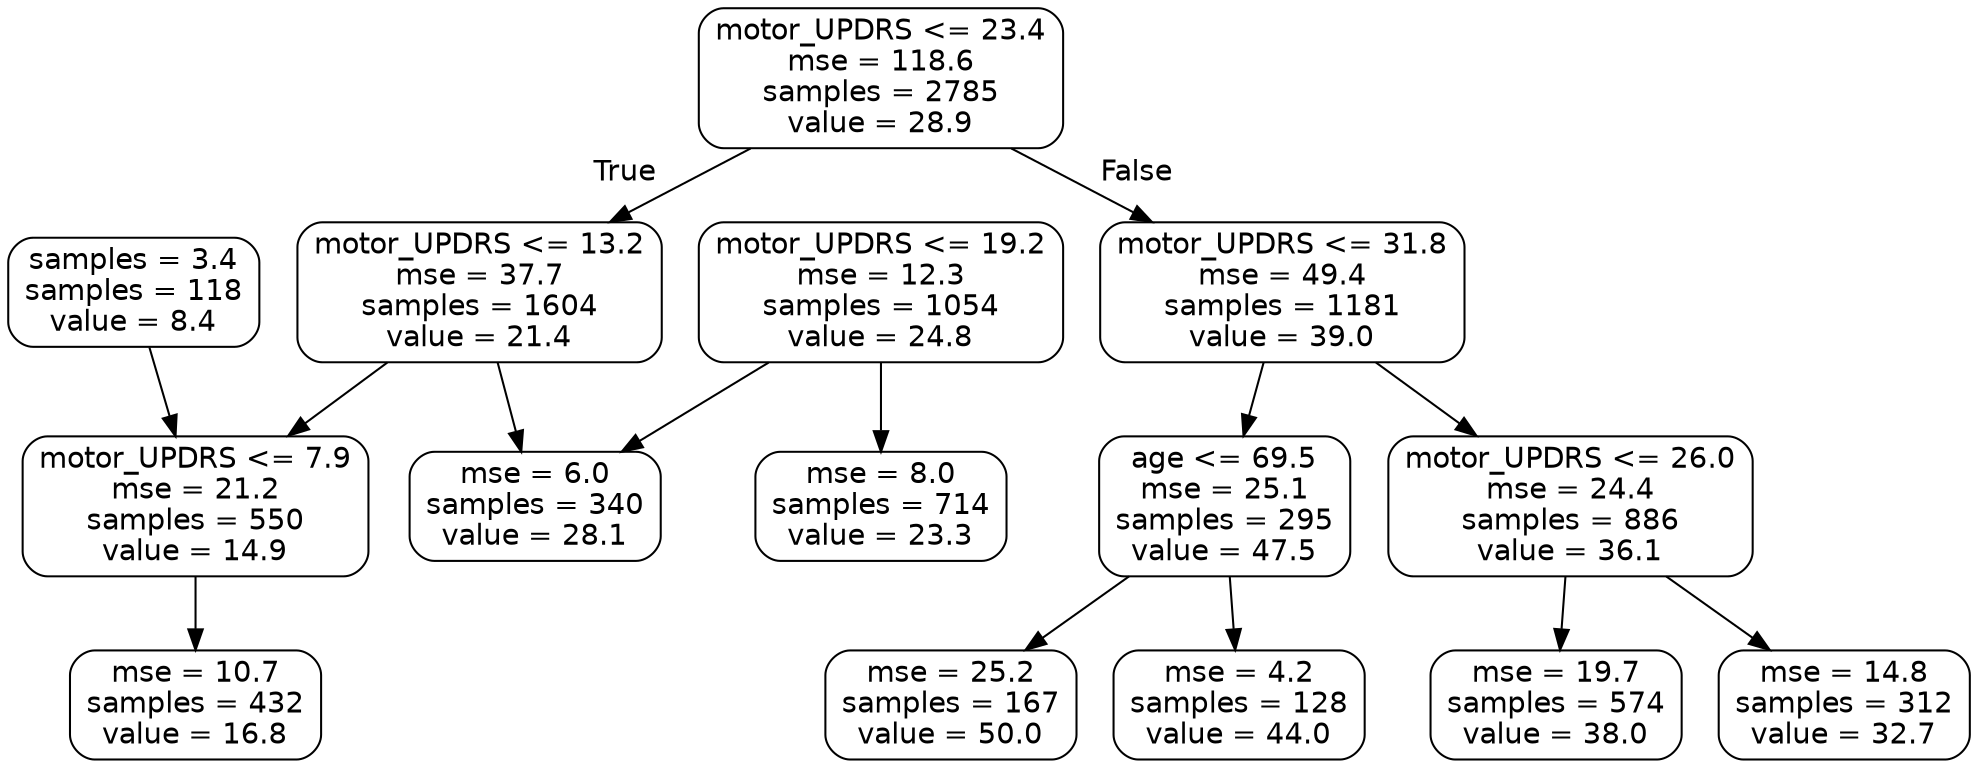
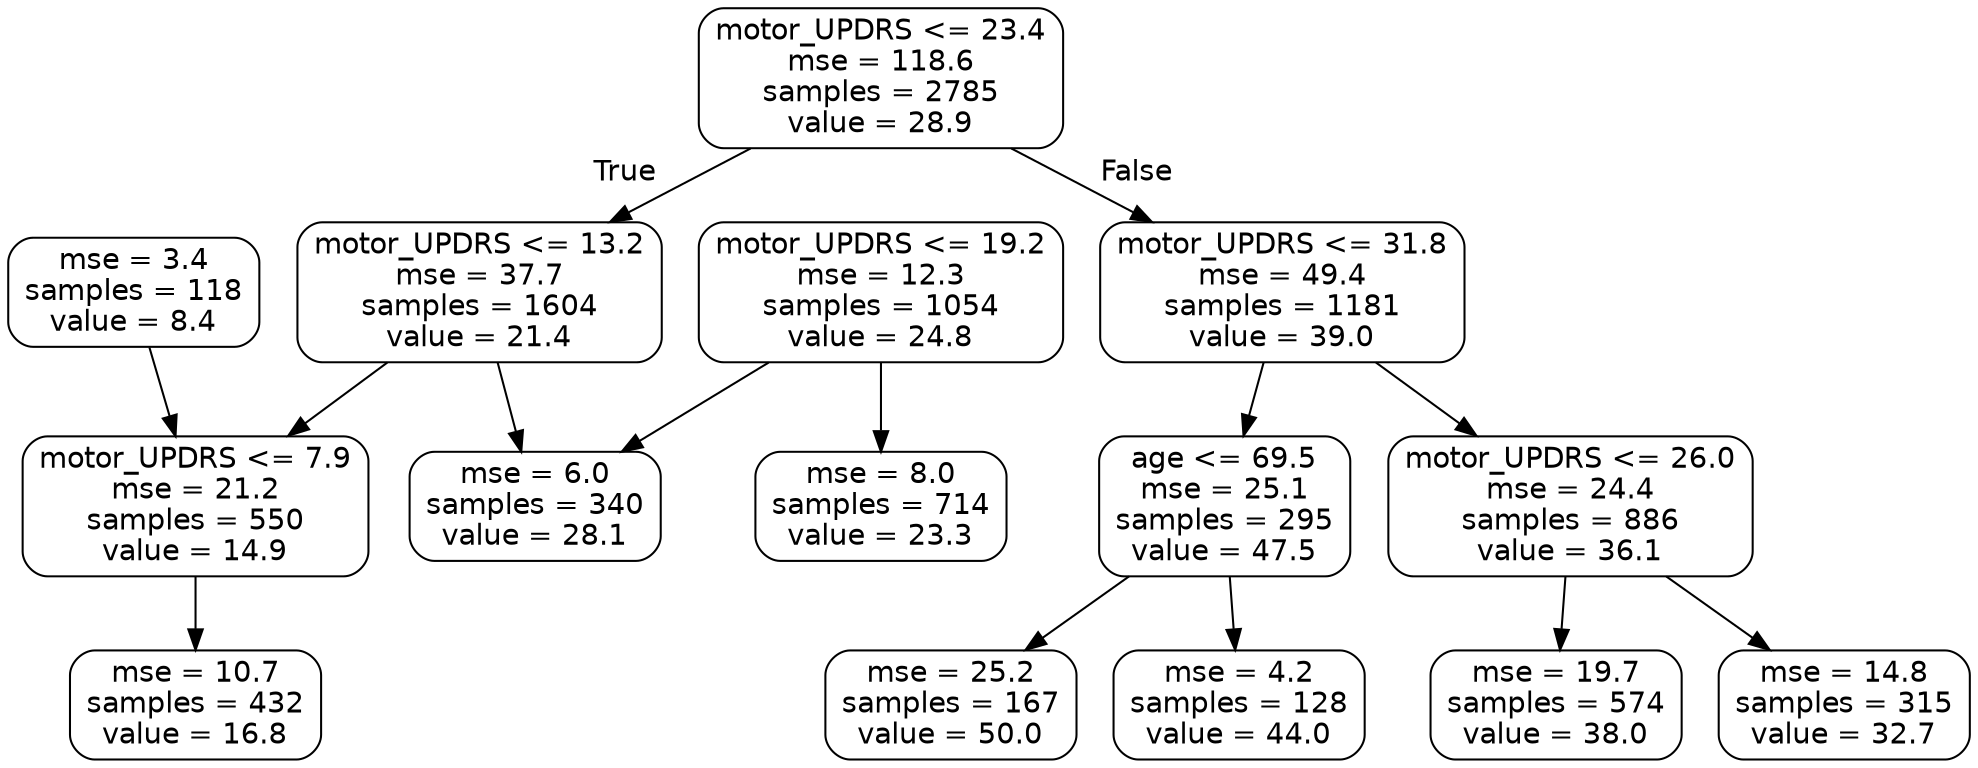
node "samples = 3.4 samples = 118 value = 8.4": label "samples = 3.4 samples = 118 value = 8.4" -> "mse = 3.4 samples = 118 value = 8.4"
node "mse = 14.8 samples = 312 value = 32.7": label "mse = 14.8 samples = 312 value = 32.7" -> "mse = 14.8 samples = 315 value = 32.7"
